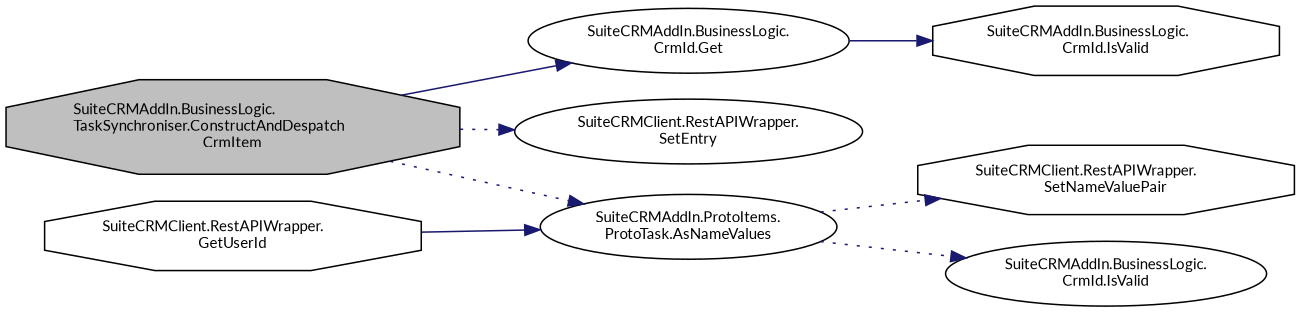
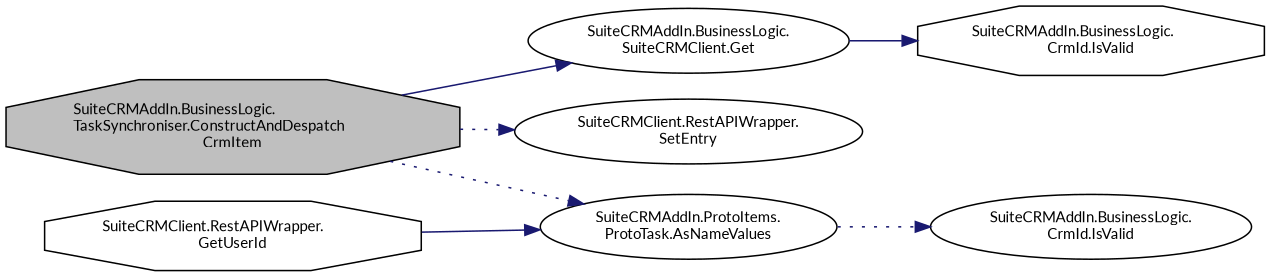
node "SuiteCRMAddIn.BusinessLogic. CrmId.Get": label "SuiteCRMAddIn.BusinessLogic. CrmId.Get" -> "SuiteCRMAddIn.BusinessLogic. SuiteCRMClient.Get"
node "SuiteCRMClient.RestAPIWrapper. SetNameValuePair": removed
